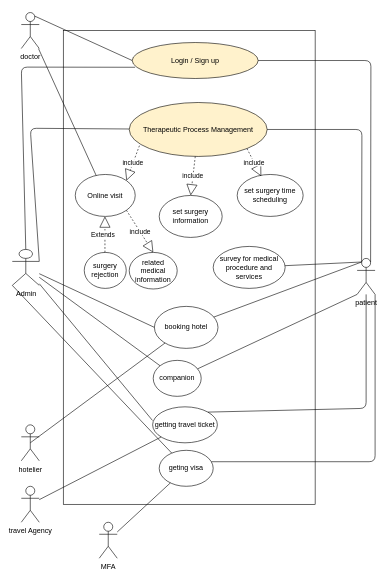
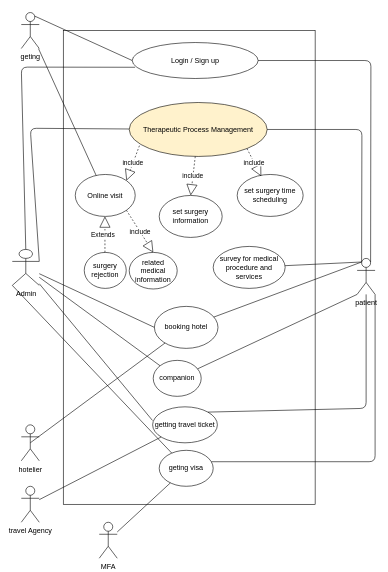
node "doctor": label "doctor" -> "geting"
node "Login / Sign up": fillcolor #fff2cc -> #ffffff
